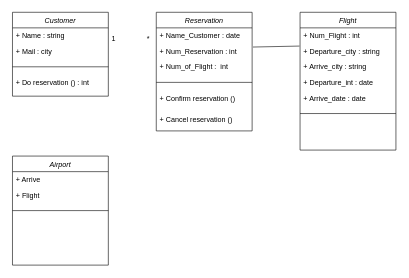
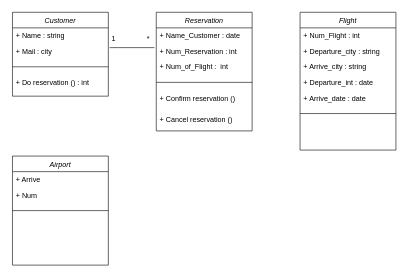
edge "+ Num_Reservation : int" -- "+ Departure_city : string": removed
edge "+ Mail : city" -- "+ Num_Reservation : int": added
node "+ Flight": label "+ Flight" -> "+ Num"
